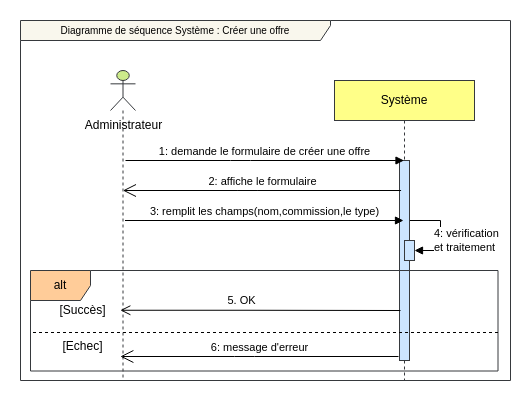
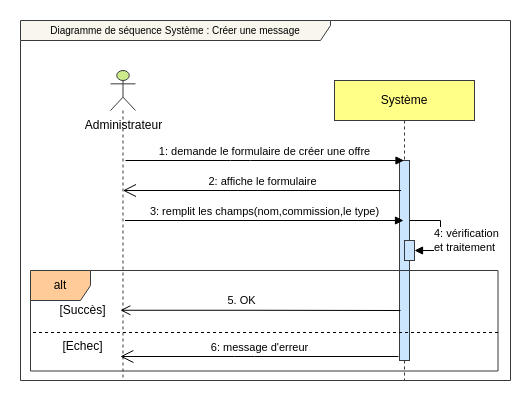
node "Diagramme de séquence Système : Créer une offre": label "Diagramme de séquence Système : Créer une offre" -> "Diagramme de séquence Système : Créer une message"
